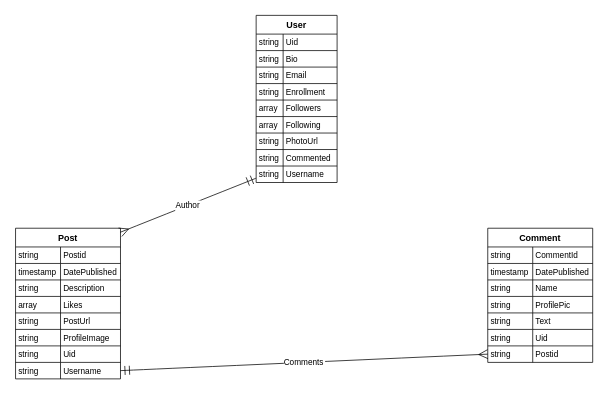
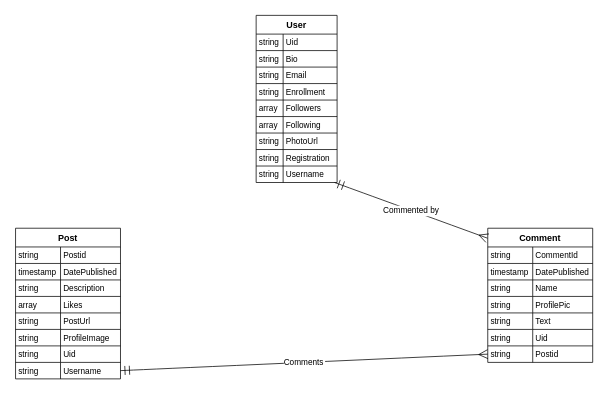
node "Commented": label "Commented" -> "Registration"
edge "User" -- "Post": removed, label "Author"
edge "User" -- "Comment": added, label "Commented by"
